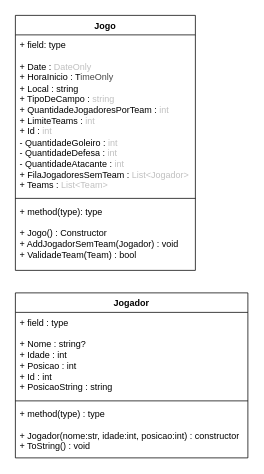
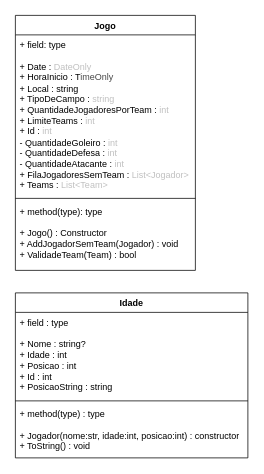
node "Jogador": label "Jogador" -> "Idade"
